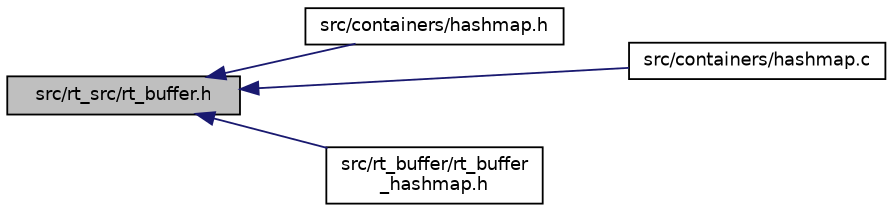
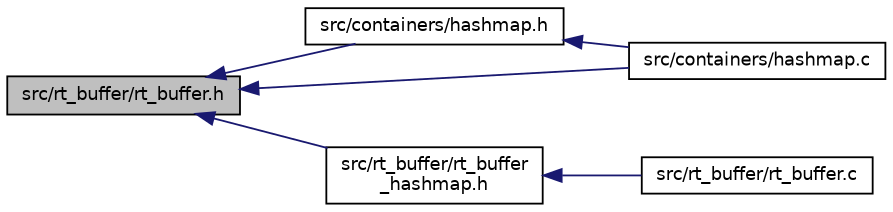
edge "src/containers/hashmap.c" -> "src/containers/hashmap.h": added
node "src/rt_src/rt_buffer.h": label "src/rt_src/rt_buffer.h" -> "src/rt_buffer/rt_buffer.h"
node "src/rt_buffer/rt_buffer.c": added
